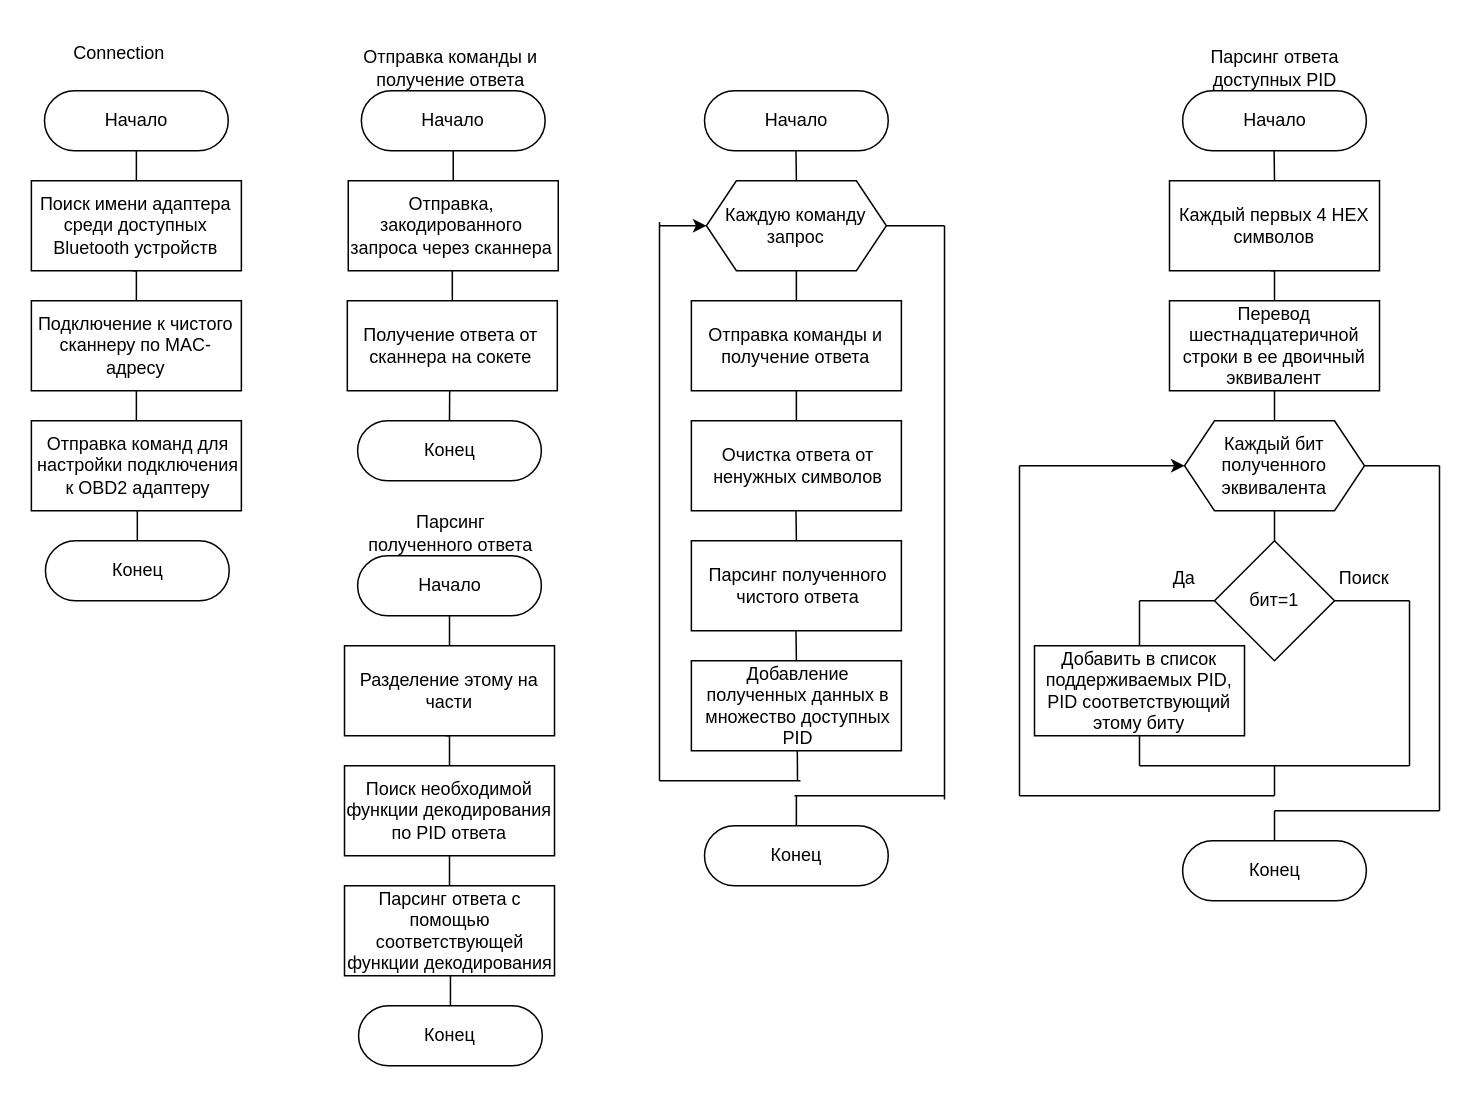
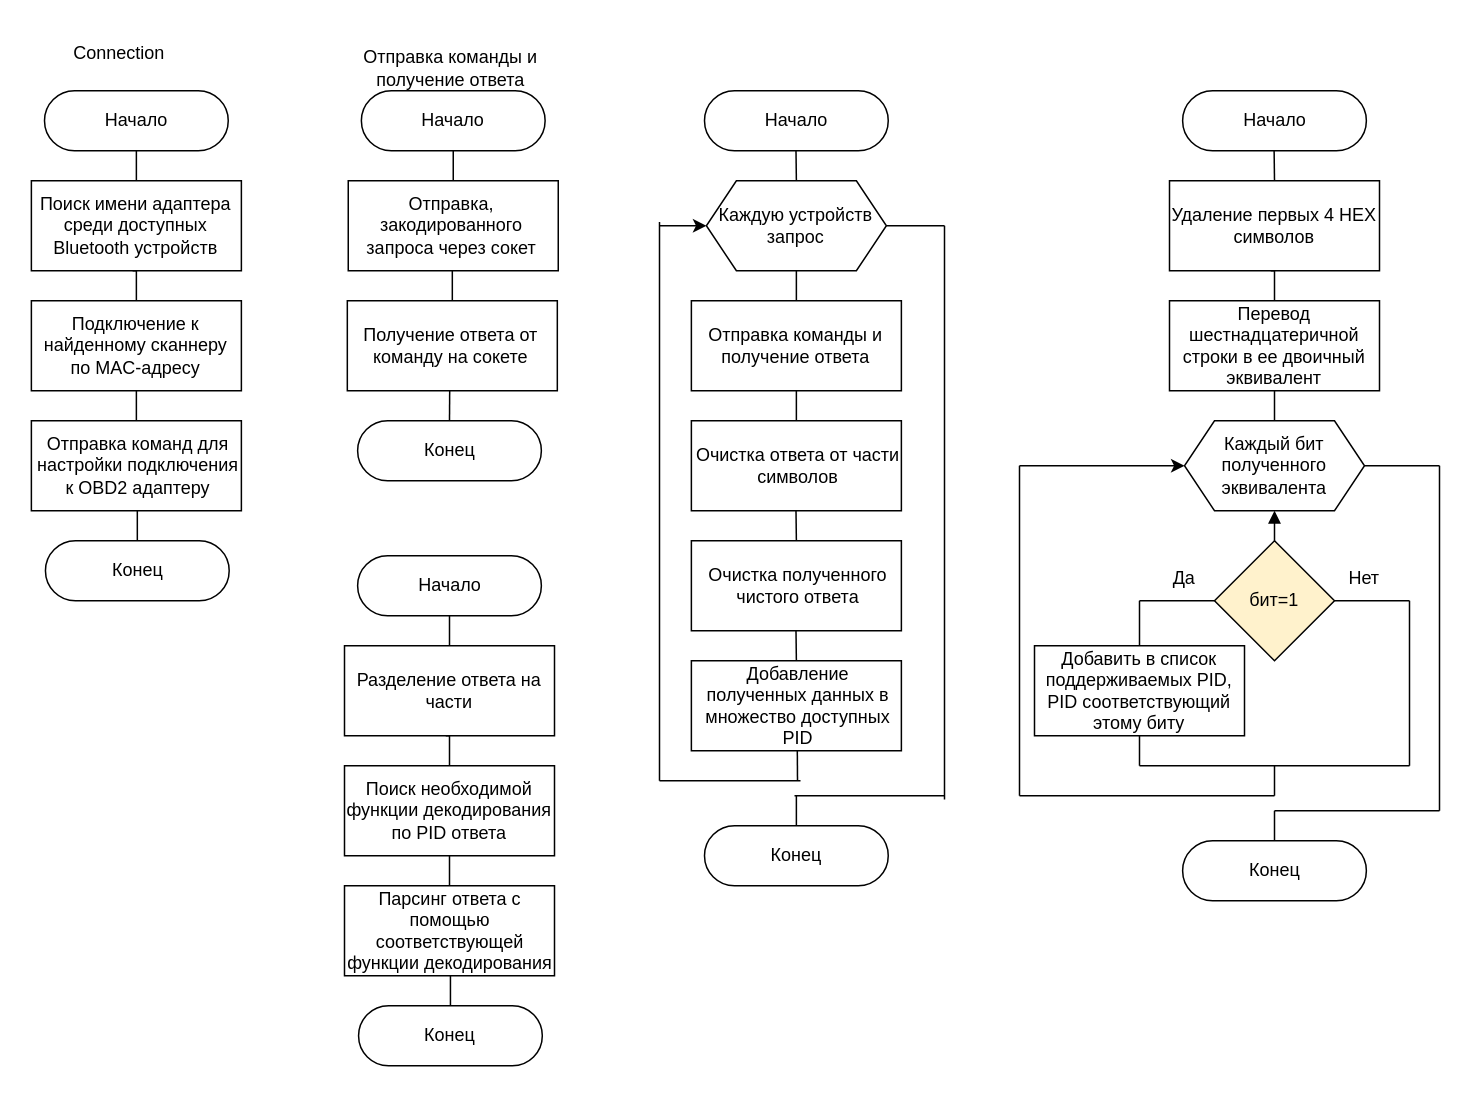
node "Парсинг ответа доступных PID": removed
node "Отправка, закодированного запроса через сканнера": label "Отправка, закодированного запроса через сканнера" -> "Отправка, закодированного запроса через сокет"
node "Каждую команду запрос": label "Каждую команду запрос" -> "Каждую устройств запрос"
node "Каждый первых 4 HEX символов": label "Каждый первых 4 HEX символов" -> "Удаление первых 4 HEX символов"
node "Подключение к чистого сканнеру по MAC-адресу": label "Подключение к чистого сканнеру по MAC-адресу" -> "Подключение к найденному сканнеру по MAC-адресу"
node "Получение ответа от сканнера на сокете": label "Получение ответа от сканнера на сокете" -> "Получение ответа от команду на сокете"
node "Очистка ответа от ненужных символов": label "Очистка ответа от ненужных символов" -> "Очистка ответа от части символов"
edge "Каждый бит полученного эквивалента" -- "бит=1": arrowhead none -> block
node "Парсинг полученного ответа": removed
node "Поиск": label "Поиск" -> "Нет"
node "Парсинг полученного чистого ответа": label "Парсинг полученного чистого ответа" -> "Очистка полученного чистого ответа"
node "бит=1": fillcolor #ffffff -> #fff2cc
node "Разделение этому на части": label "Разделение этому на части" -> "Разделение ответа на части"
